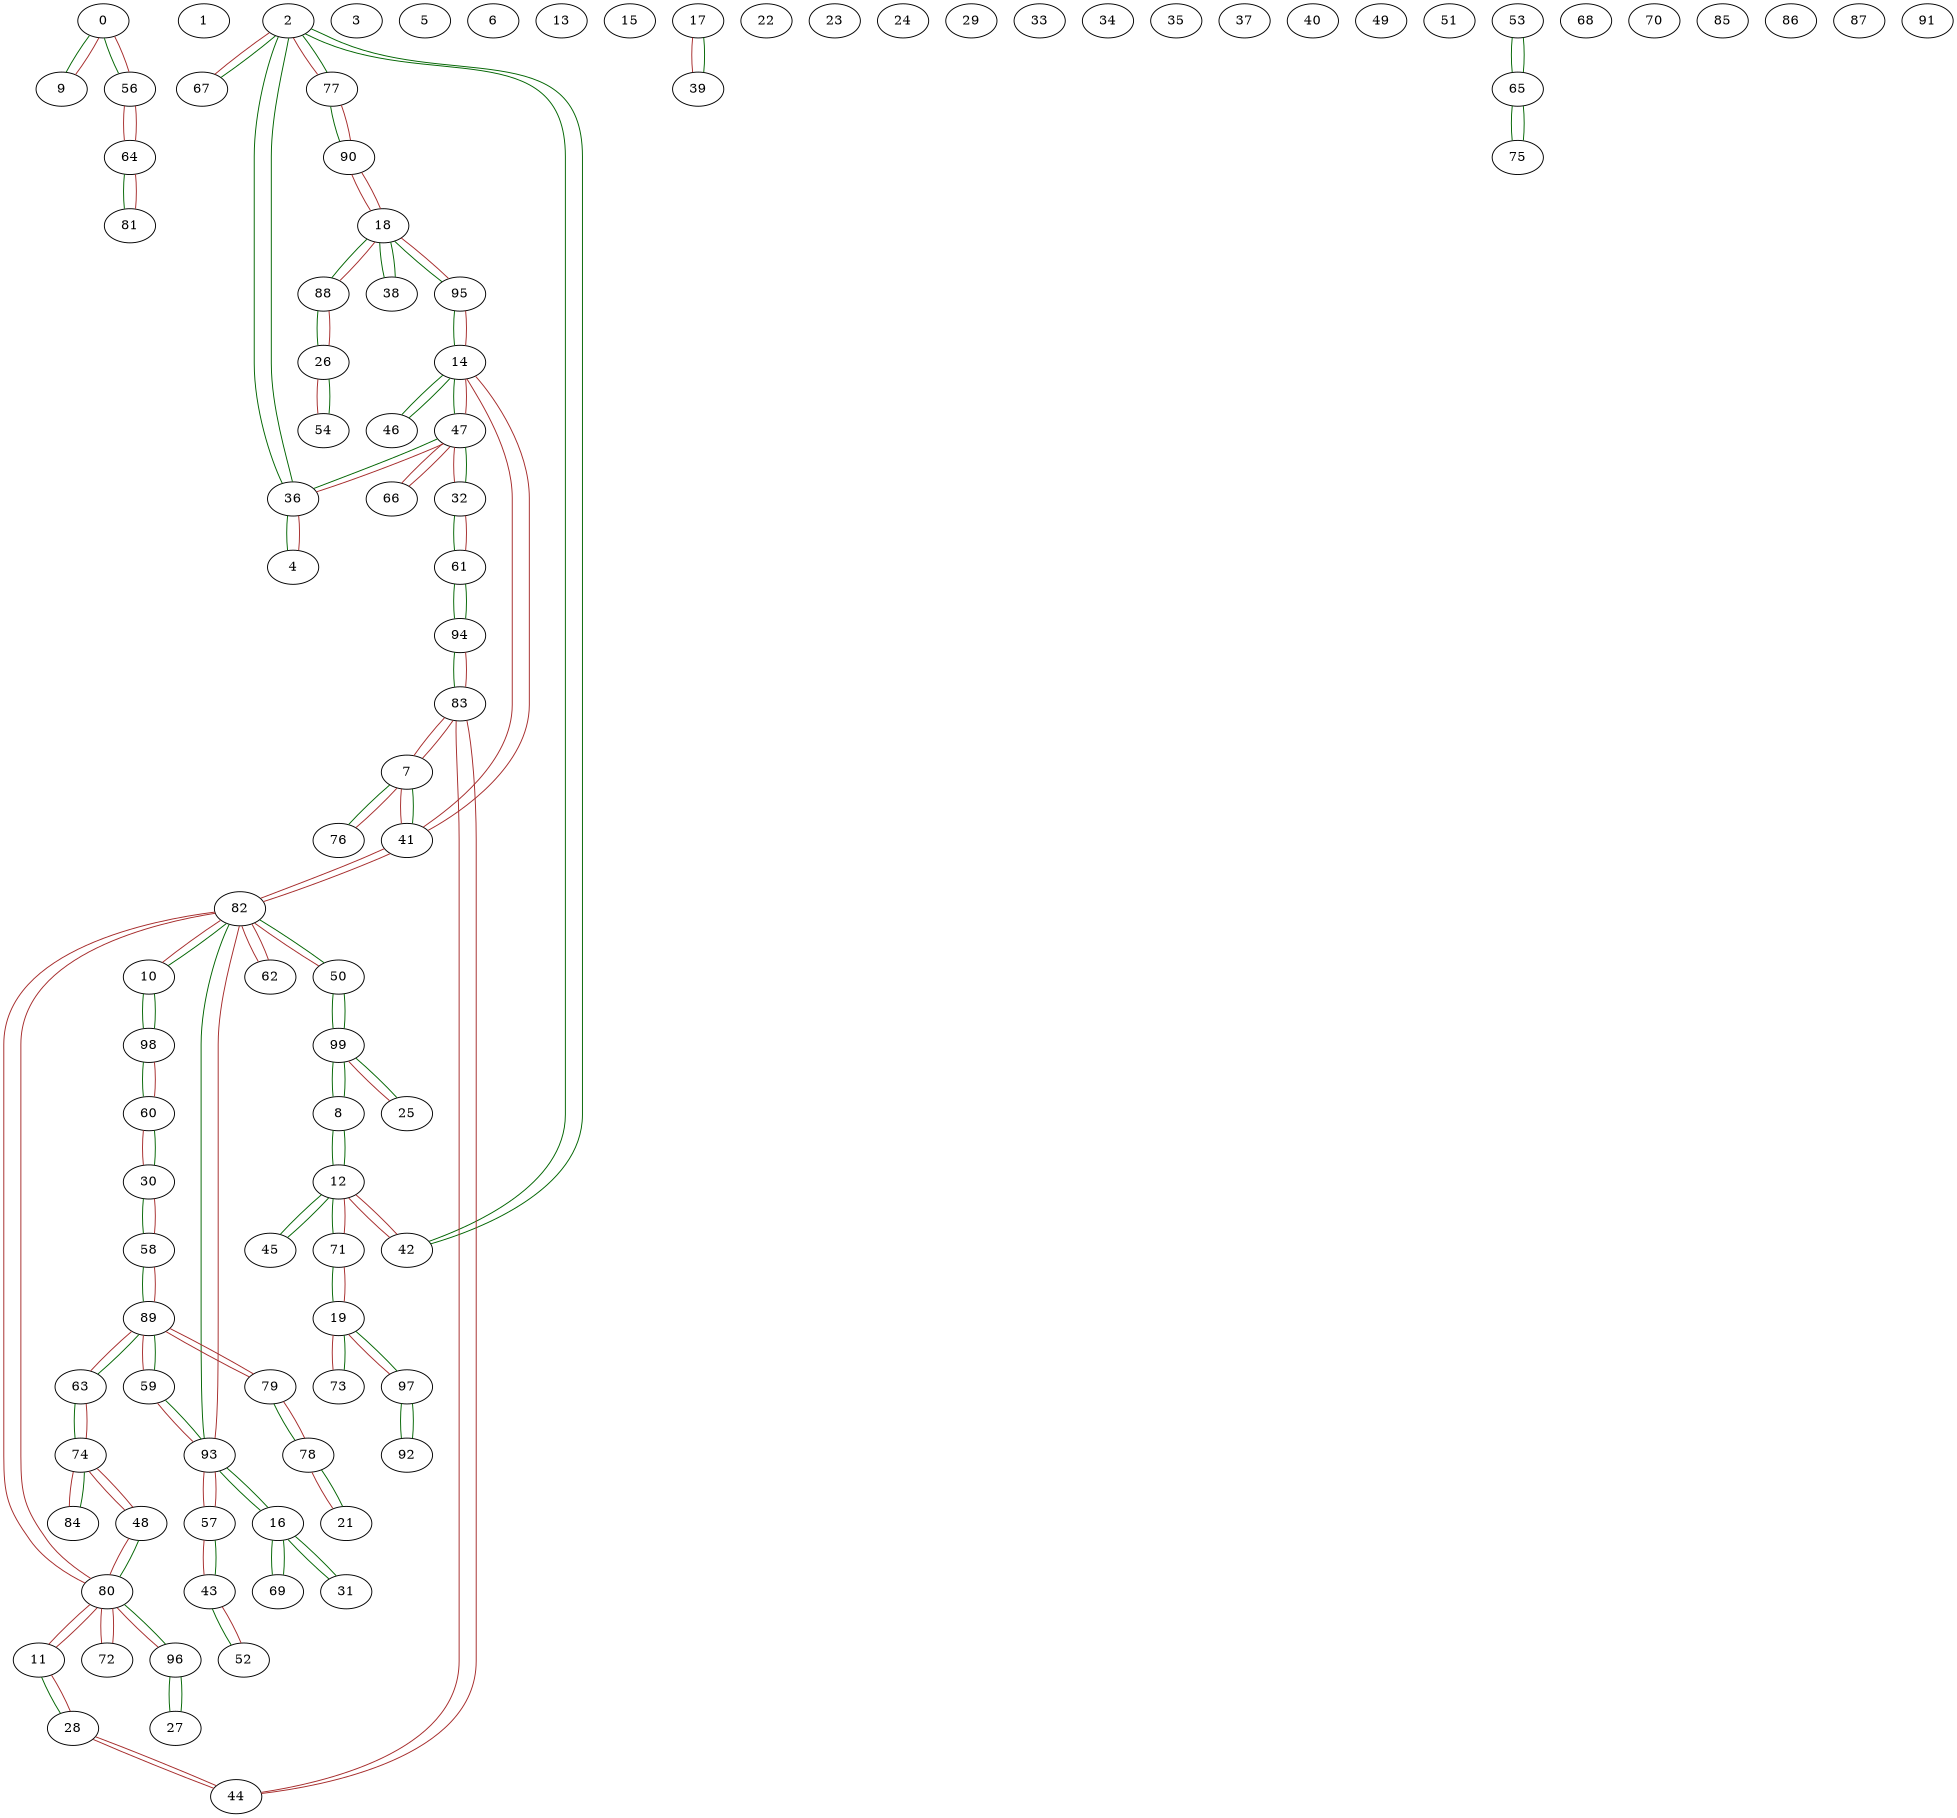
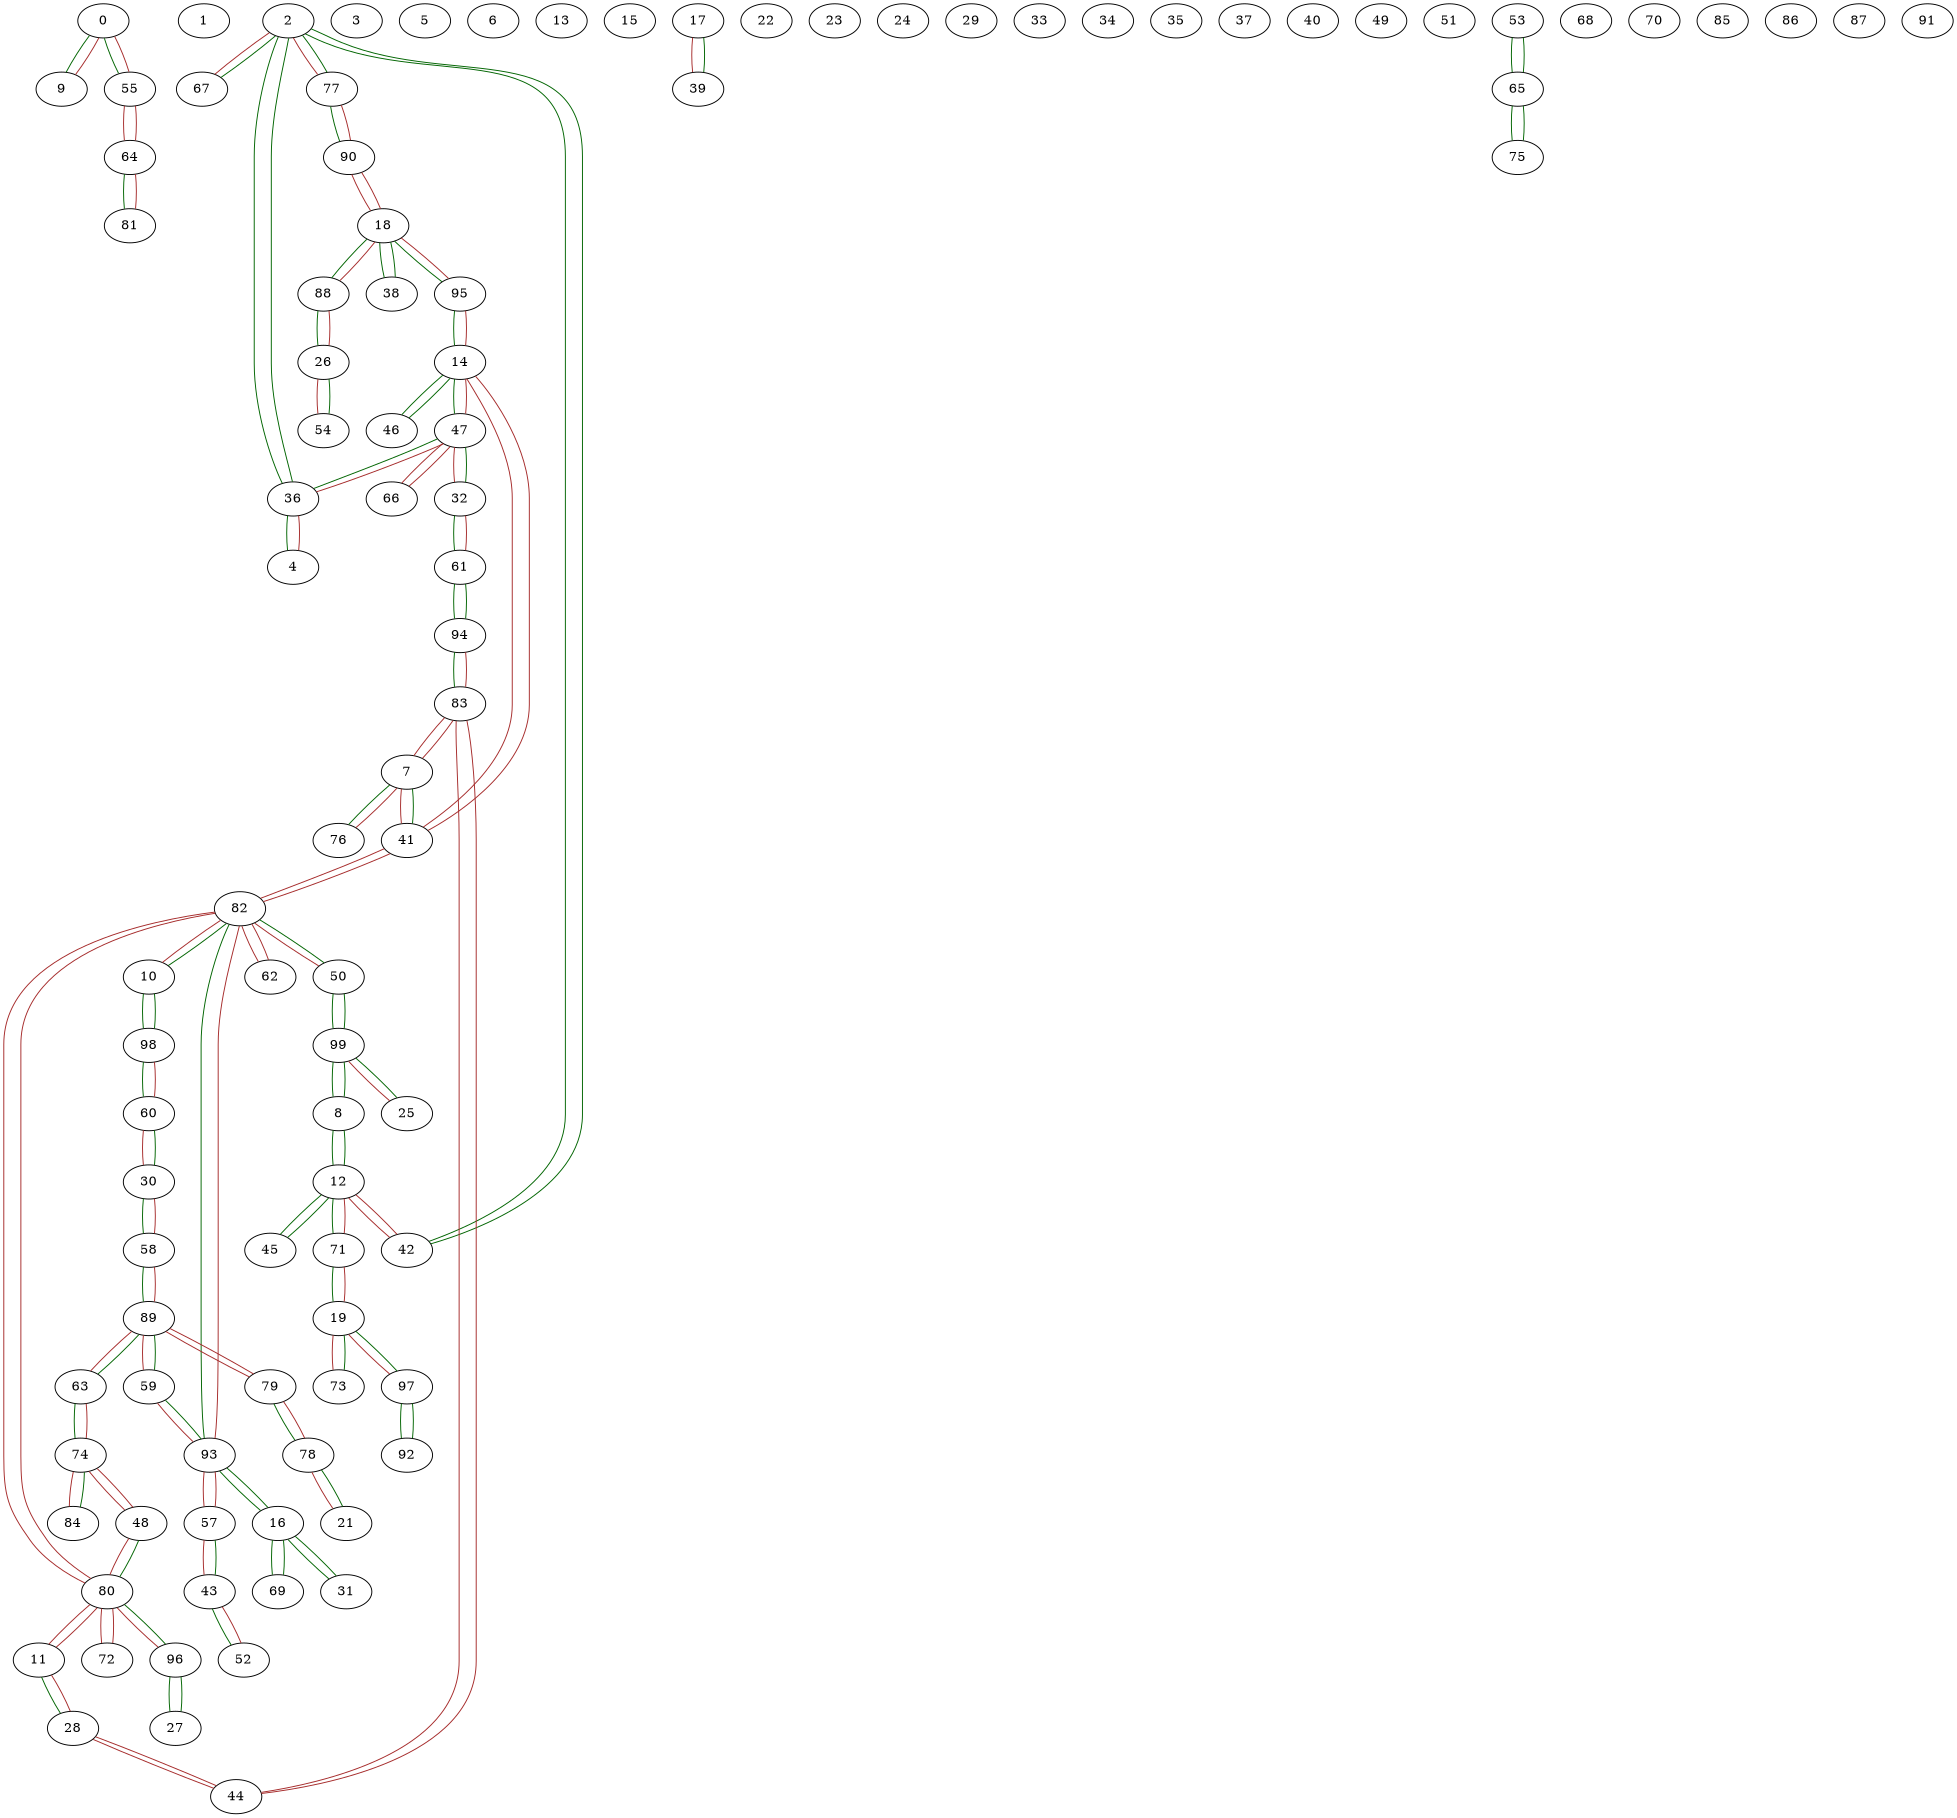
node "56": label "56" -> "55"
